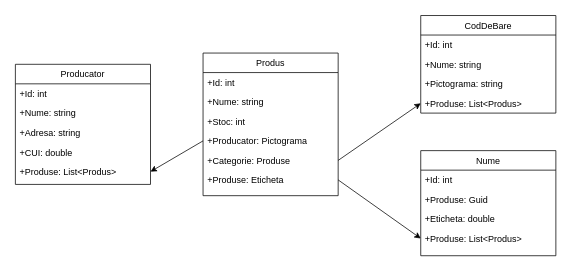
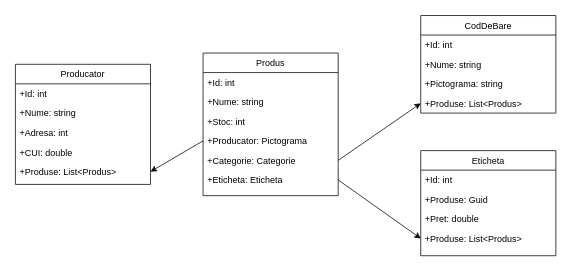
node "+Adresa: string": label "+Adresa: string" -> "+Adresa: int"
node "+Categorie: Produse": label "+Categorie: Produse" -> "+Categorie: Categorie"
node "Nume": label "Nume" -> "Eticheta"
node "+Produse: Eticheta": label "+Produse: Eticheta" -> "+Eticheta: Eticheta"
node "+Eticheta: double": label "+Eticheta: double" -> "+Pret: double"
